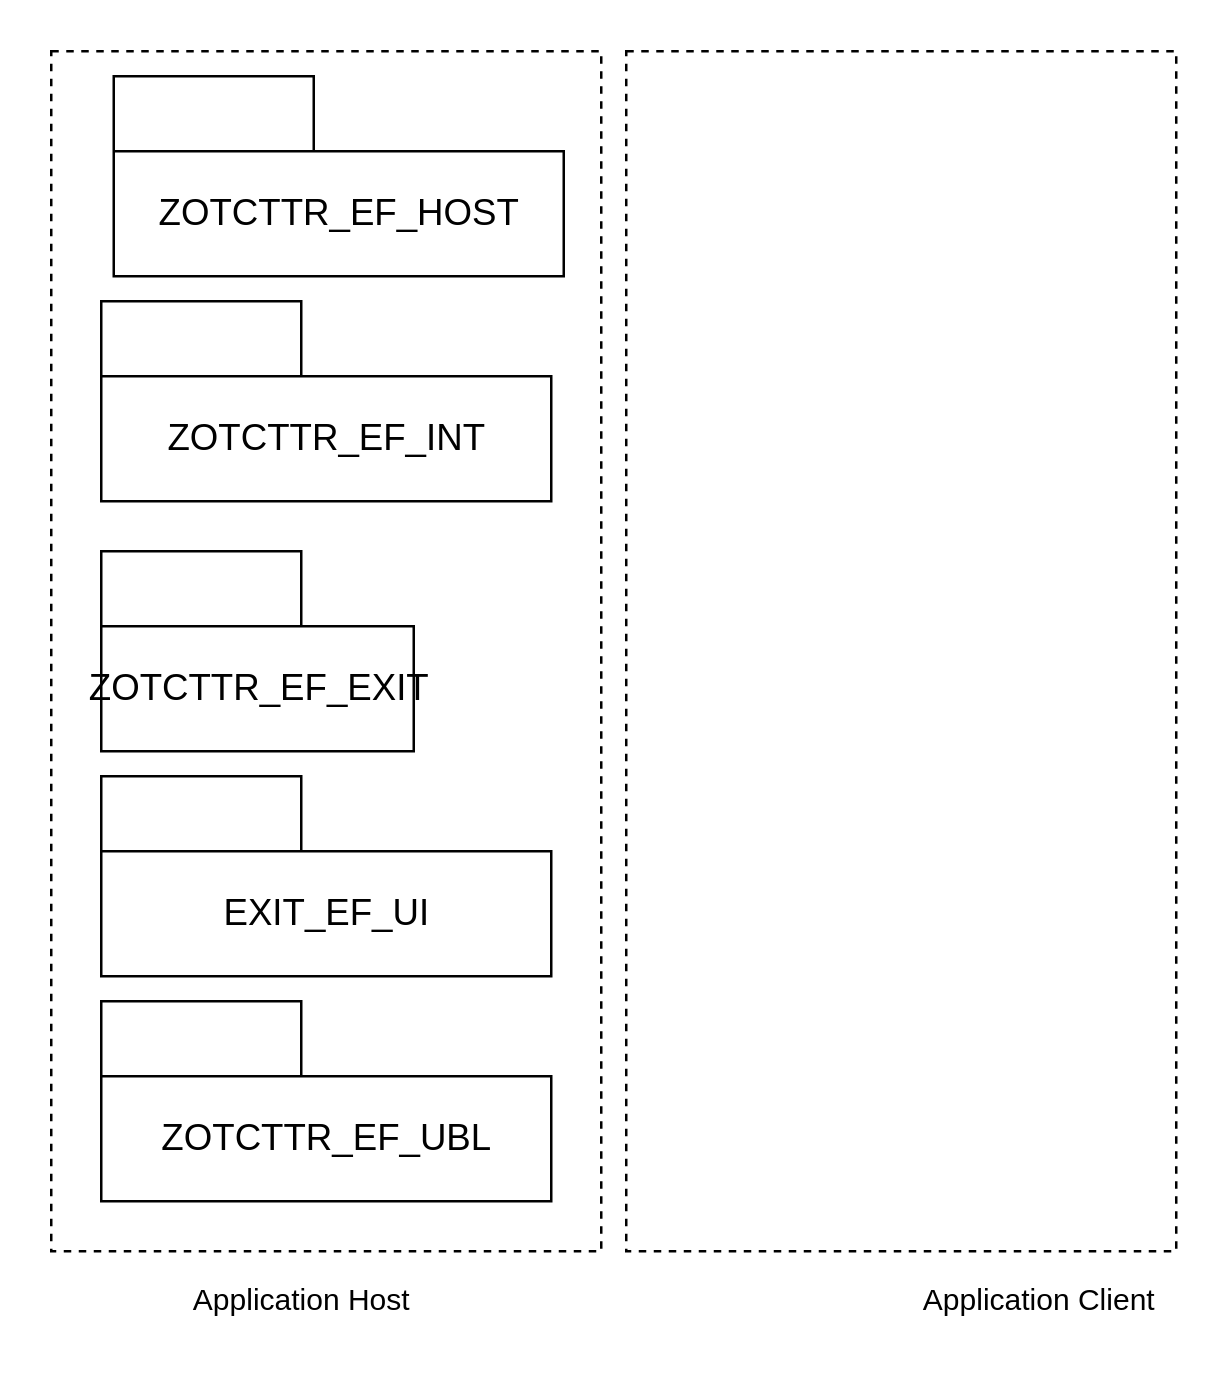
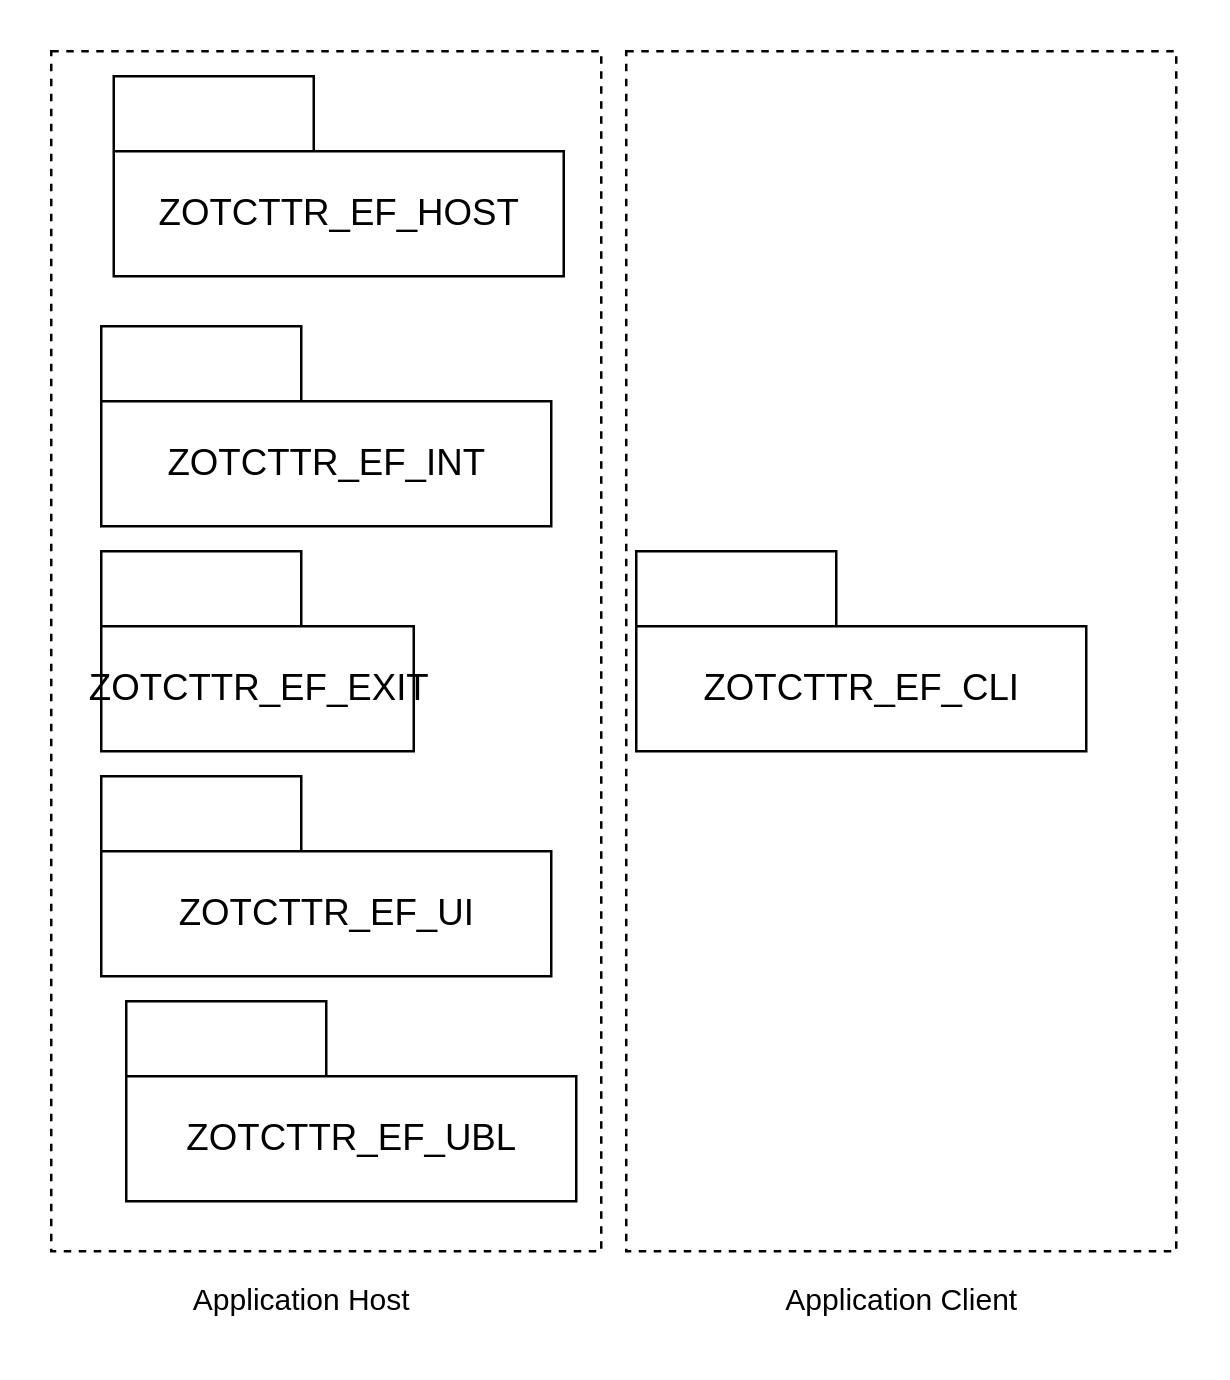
node "ZOTCTTR_EF_INT": moved (326, 401) -> (326, 426)
node "ZOTCTTR_EF_CLI": added
node "EXIT_EF_UI": label "EXIT_EF_UI" -> "ZOTCTTR_EF_UI"
node "ZOTCTTR_EF_UBL": moved (326, 1101) -> (351, 1101)
node "Application Client": moved (1039, 1301) -> (901, 1301)
